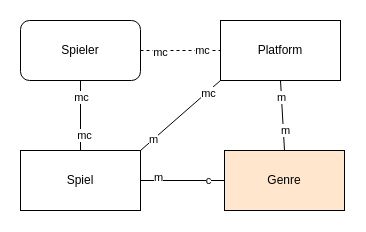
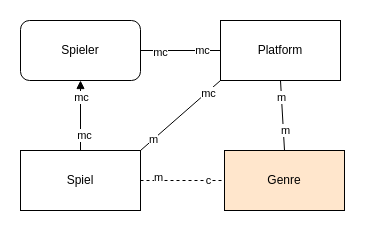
edge "Spieler" -- "Platform": style dashed -> solid
edge "Spieler" -- "Spiel": arrowhead none -> block
edge "Spiel" -- "Genre": style solid -> dashed
